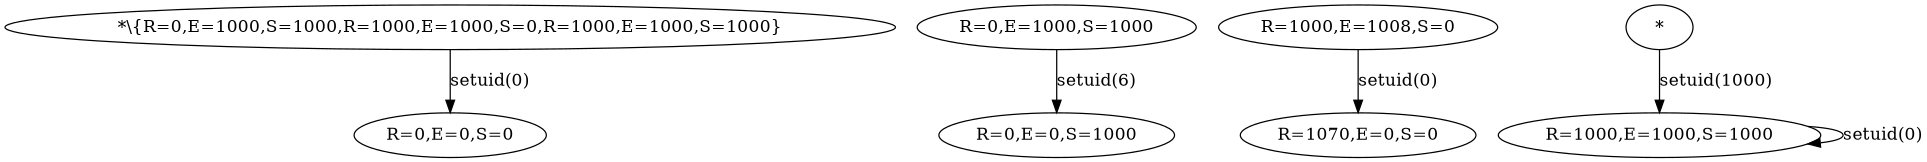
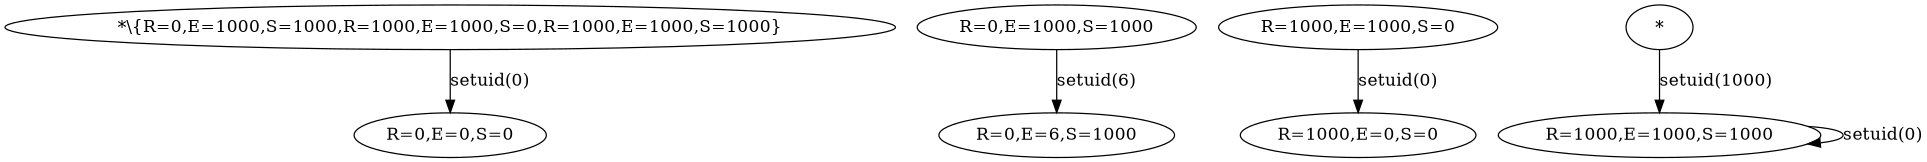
node "R=1000,E=1008,S=0": label "R=1000,E=1008,S=0" -> "R=1000,E=1000,S=0"
node "R=0,E=0,S=1000": label "R=0,E=0,S=1000" -> "R=0,E=6,S=1000"
node "R=1070,E=0,S=0": label "R=1070,E=0,S=0" -> "R=1000,E=0,S=0"
